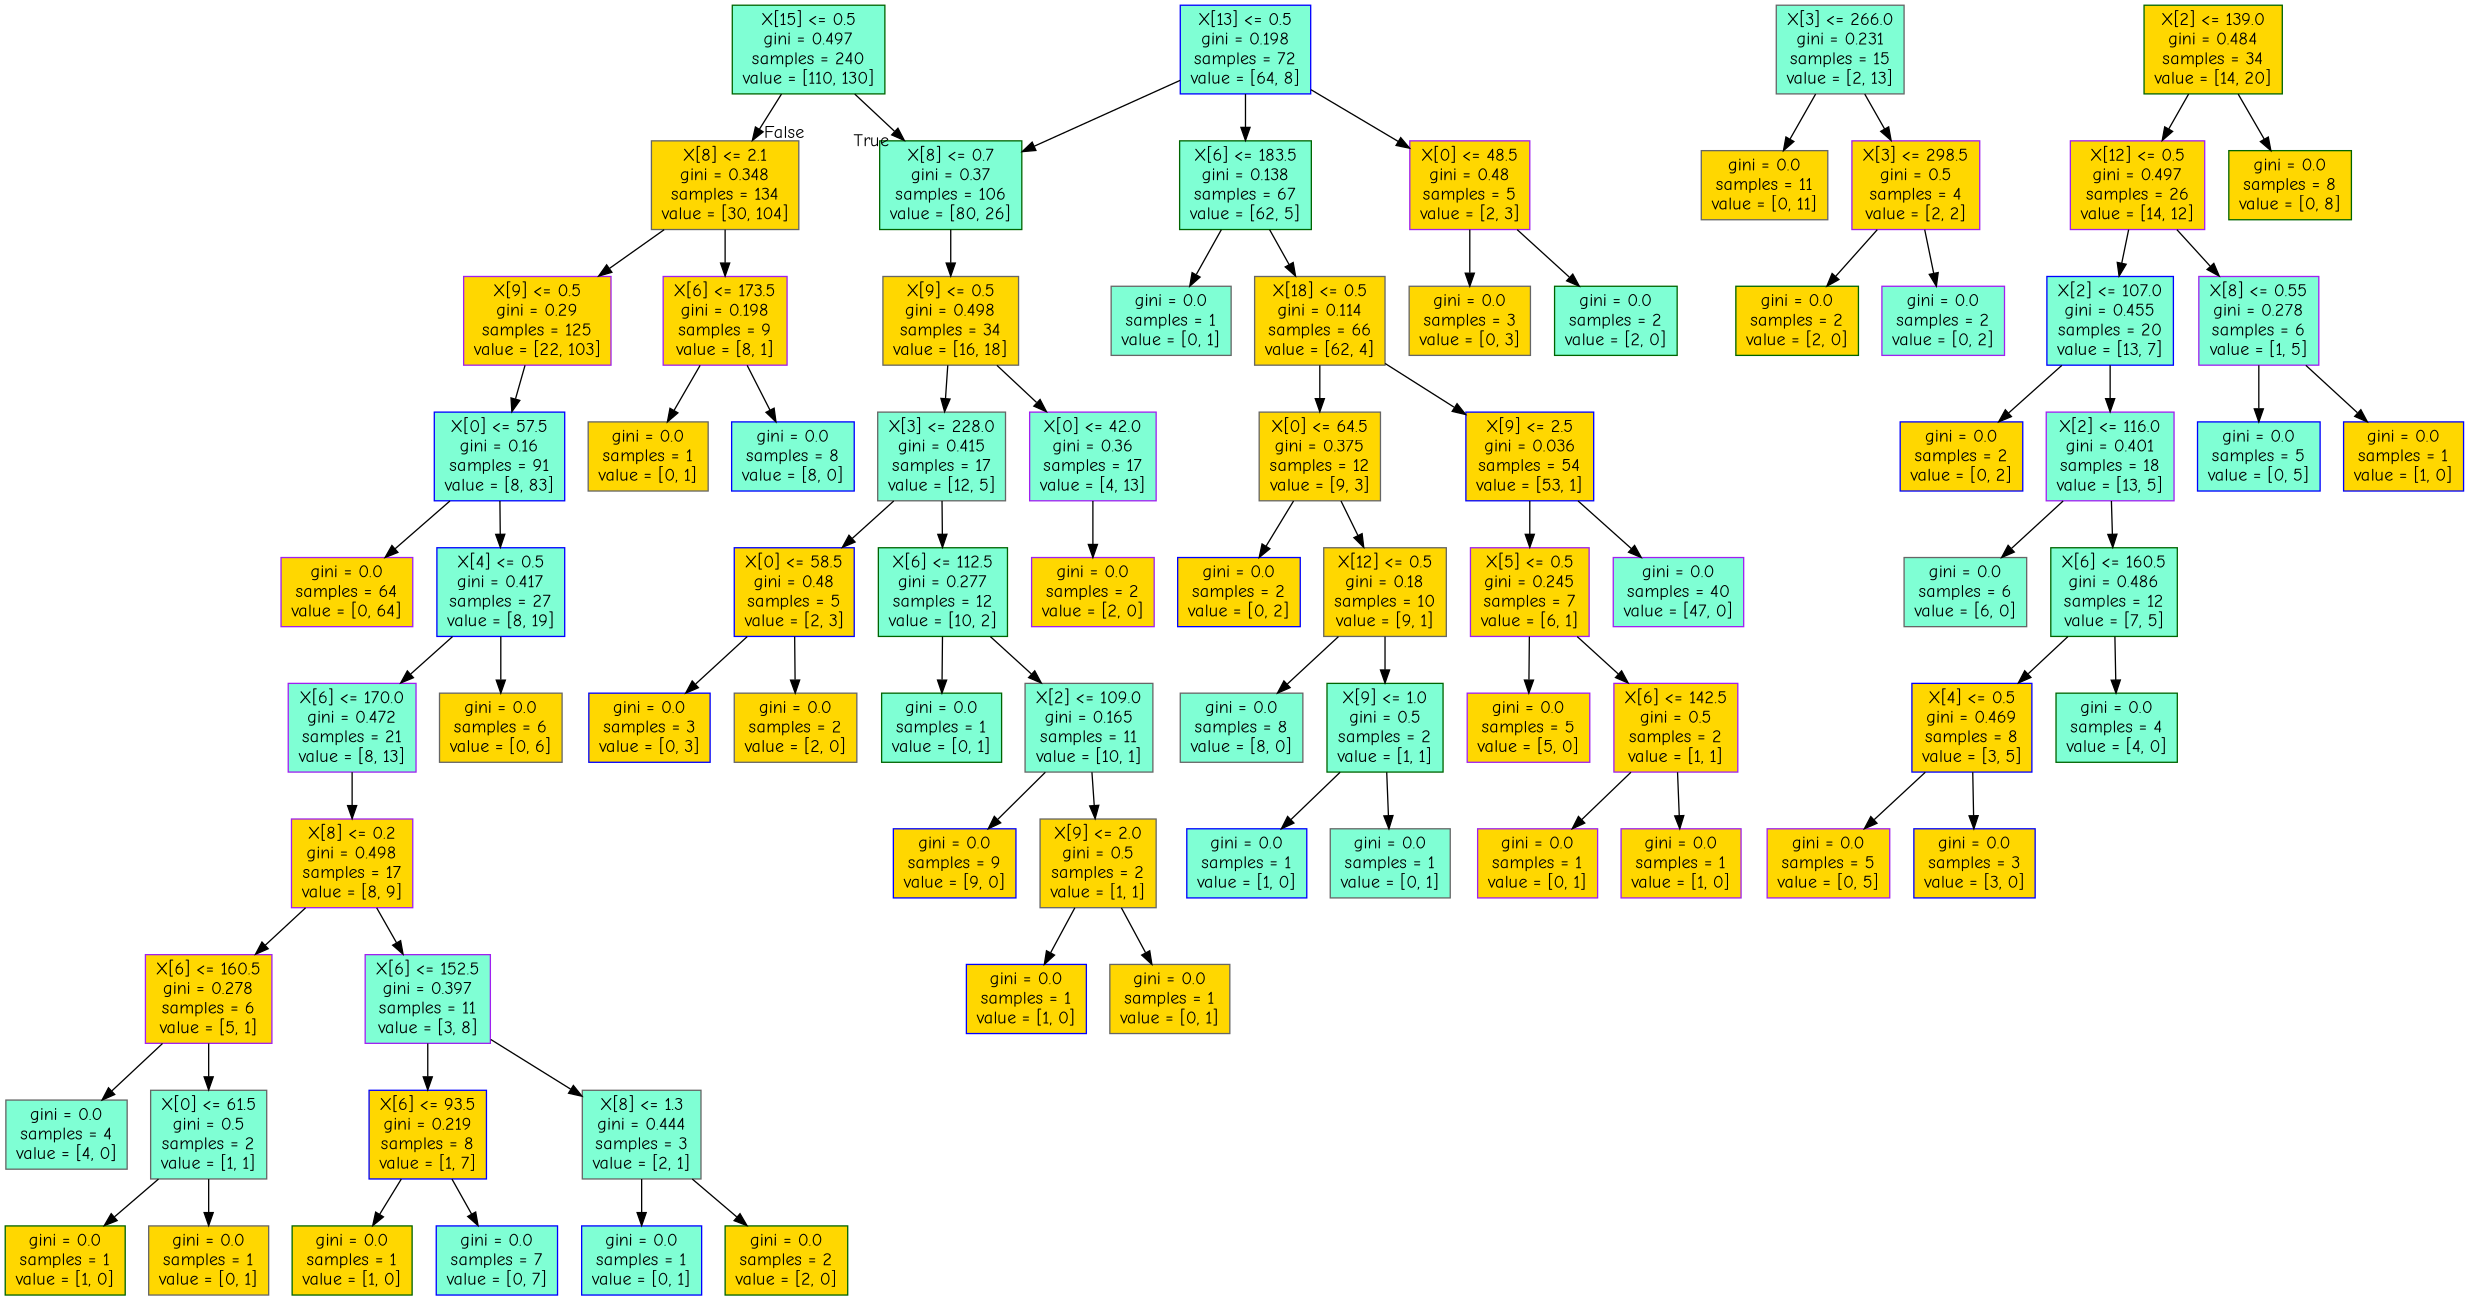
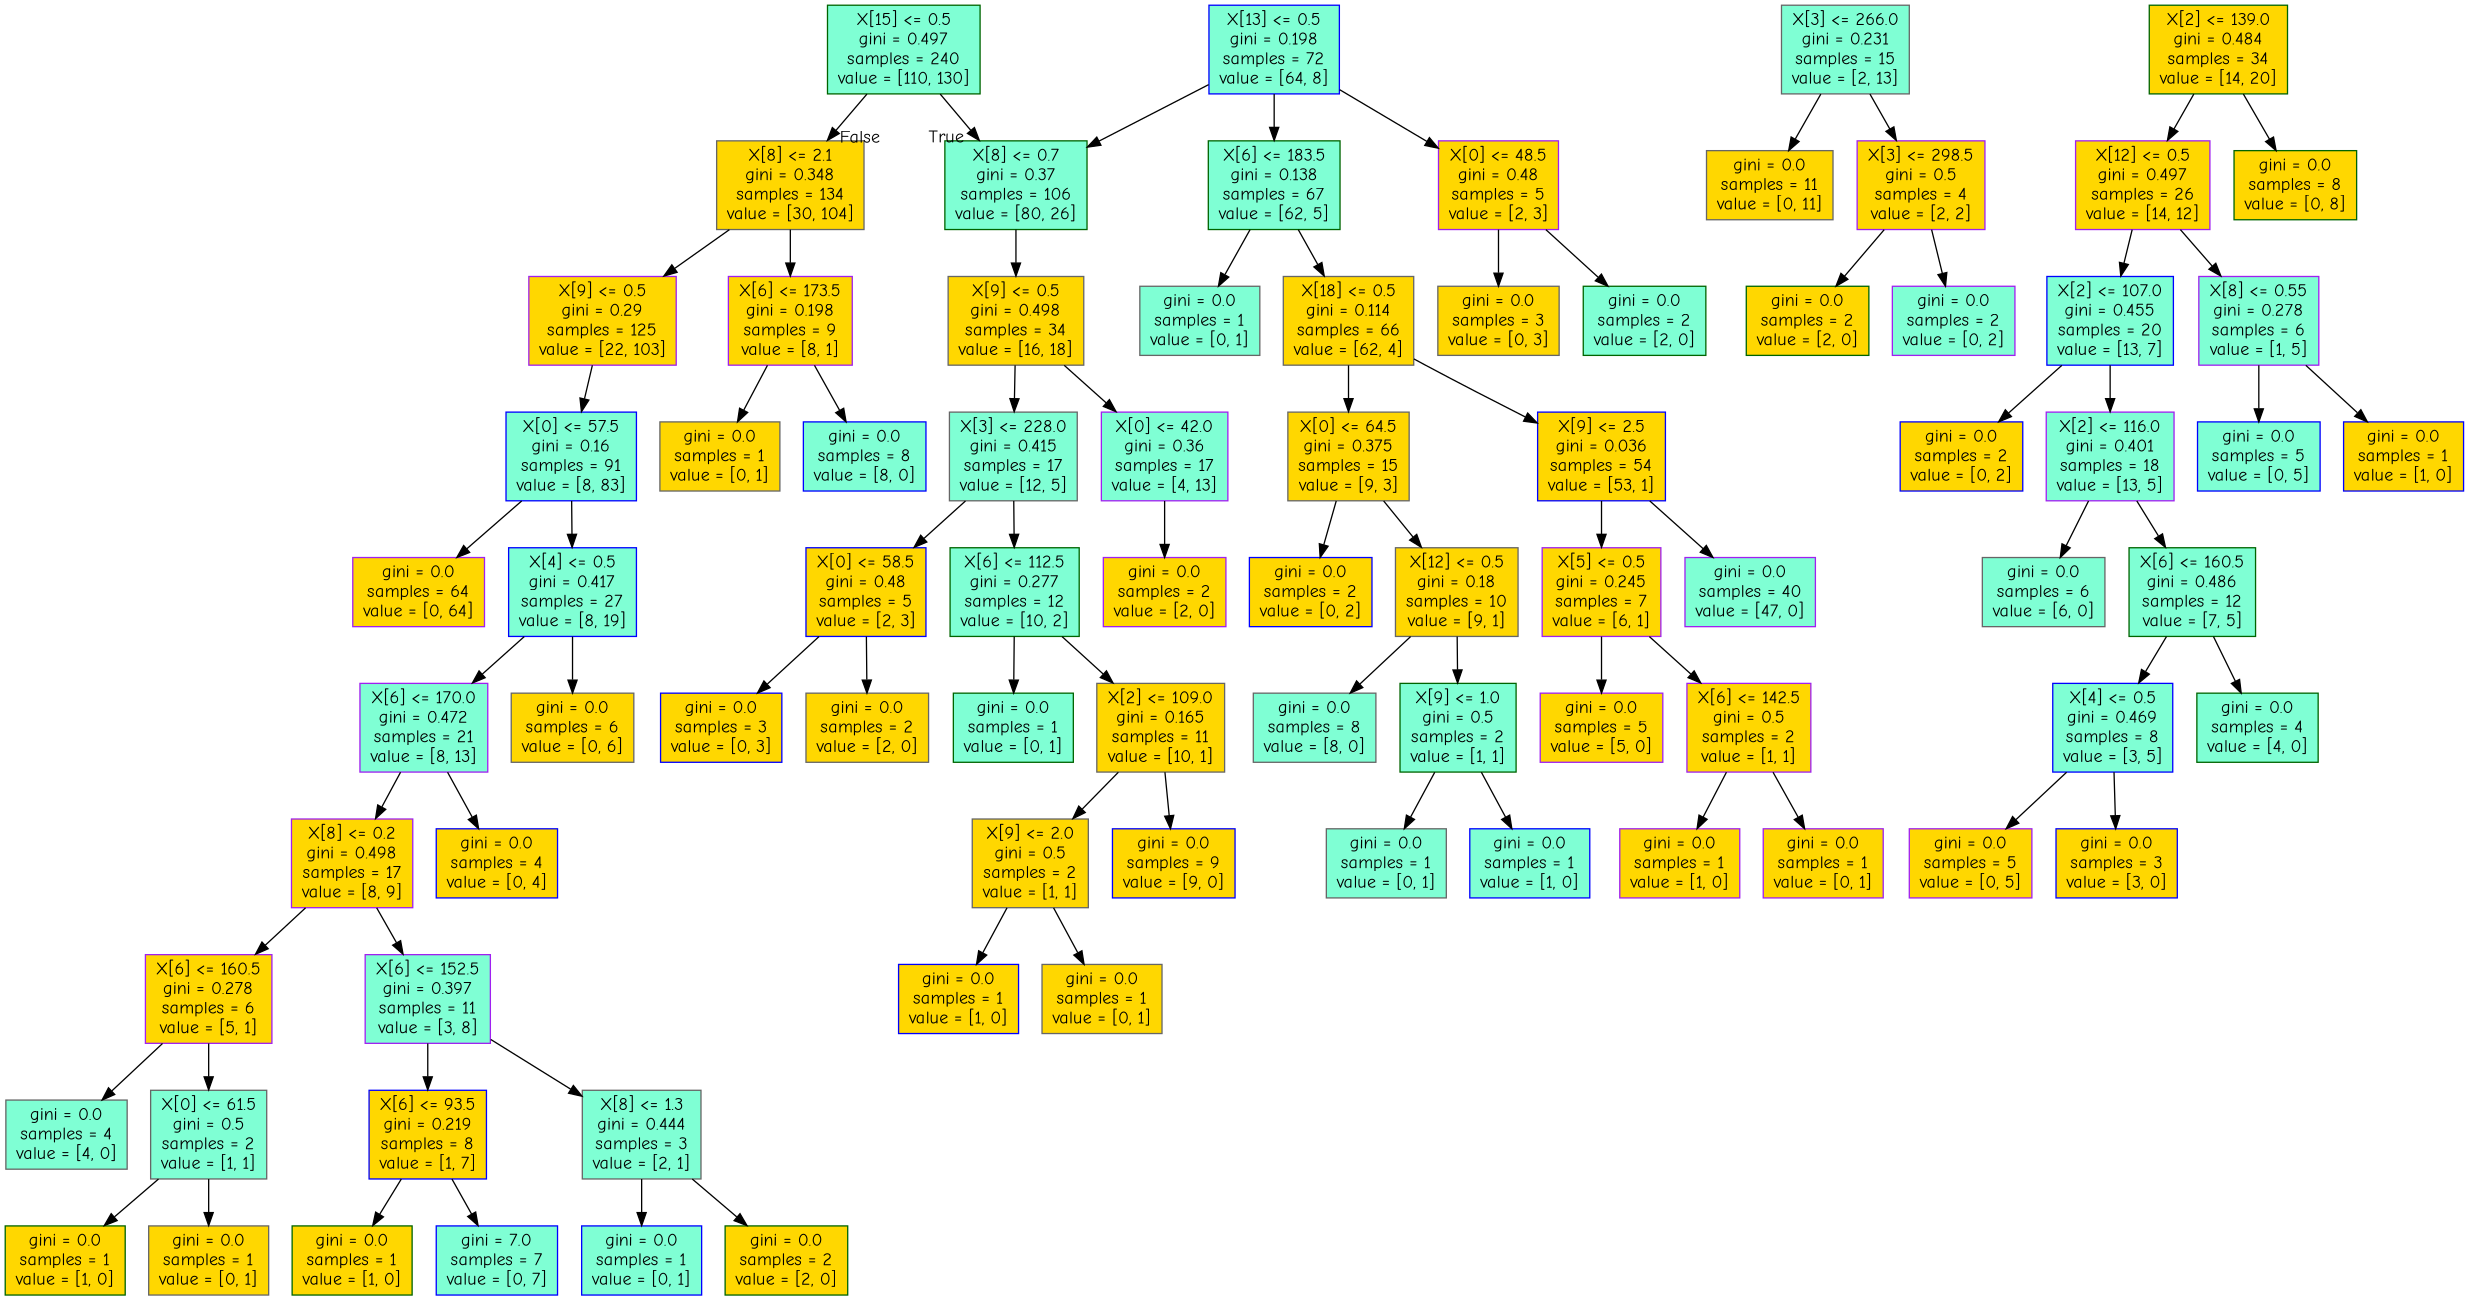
node "X[0] <= 64.5 gini = 0.375 samples = 12 value = [9, 3]": label "X[0] <= 64.5 gini = 0.375 samples = 12 value = [9, 3]" -> "X[0] <= 64.5 gini = 0.375 samples = 15 value = [9, 3]"
node "X[2] <= 109.0 gini = 0.165 samples = 11 value = [10, 1]": fillcolor aquamarine -> gold
node "X[4] <= 0.5 gini = 0.469 samples = 8 value = [3, 5]": fillcolor gold -> aquamarine
node "gini = 0.0 samples = 4 value = [0, 4]": added
node "gini = 0.0 samples = 7 value = [0, 7]": label "gini = 0.0 samples = 7 value = [0, 7]" -> "gini = 7.0 samples = 7 value = [0, 7]"
